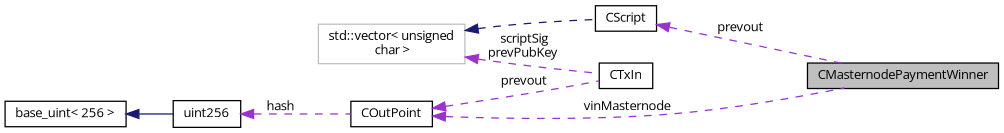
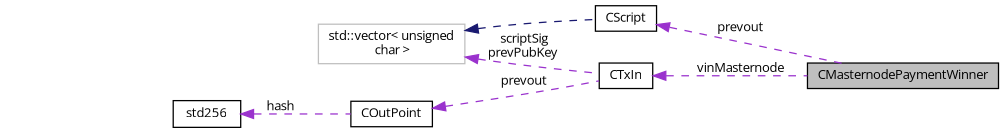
node "base_uint< 256 >": removed
node "uint256": label "uint256" -> "std256"
edge "CMasternodePaymentWinner" -> "COutPoint": now "CMasternodePaymentWinner" -> "CTxIn"
